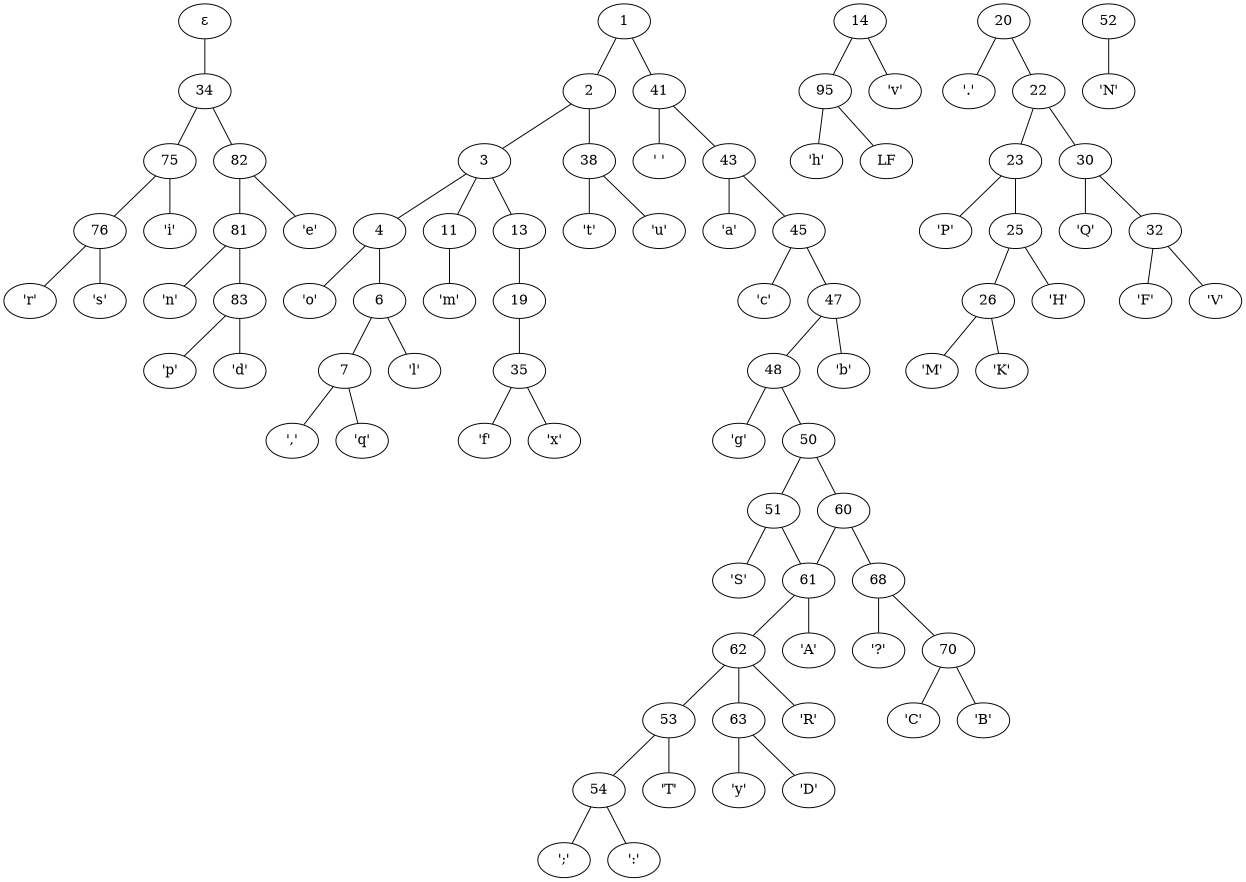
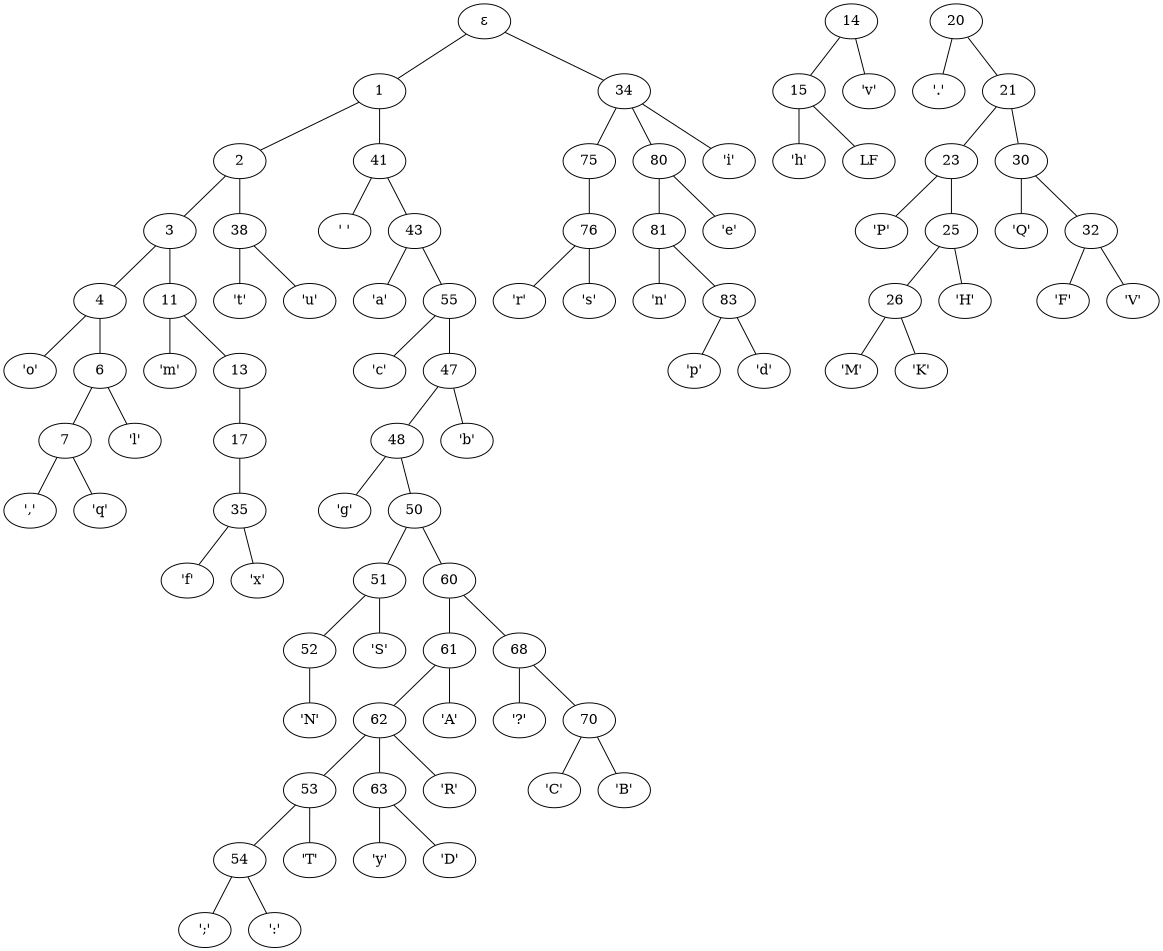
edge "ε" -- "1": added
node "95": label "95" -> "15"
node "22": label "22" -> "21"
node "82": label "82" -> "80"
edge "75" -- "'i'": now "34" -- "'i'"
edge "3" -- "13": now "11" -- "13"
node "45": label "45" -> "55"
node "19": label "19" -> "17"
edge "51" -- "61": now "51" -- "52"
